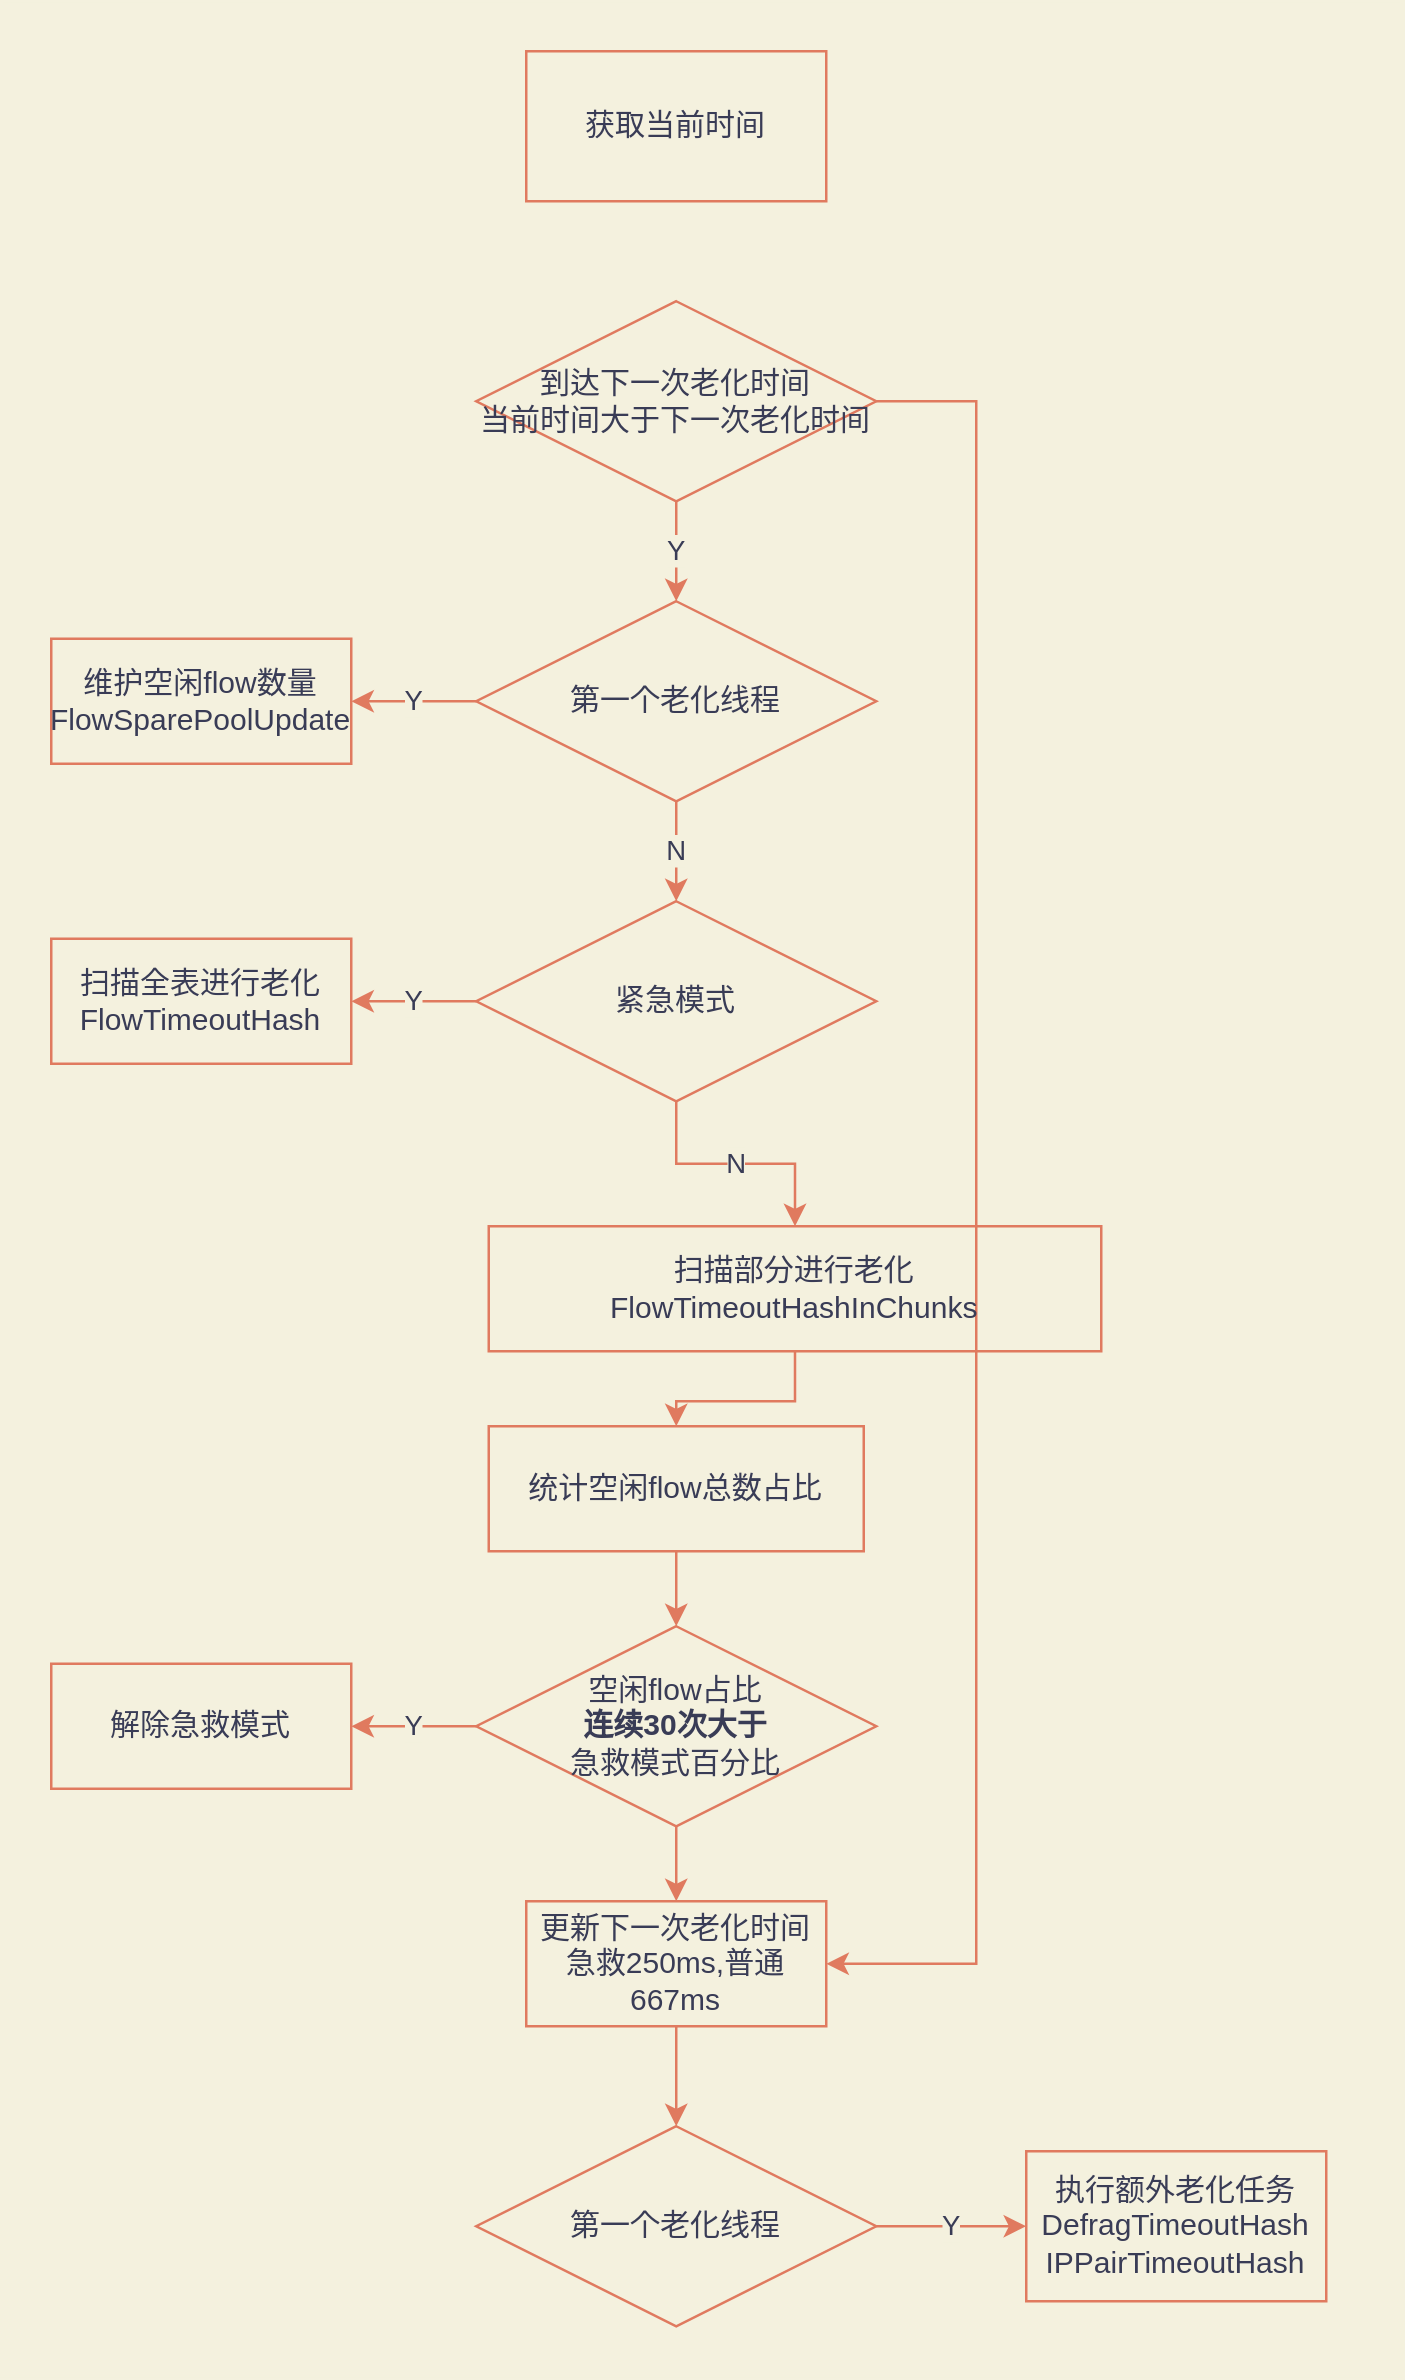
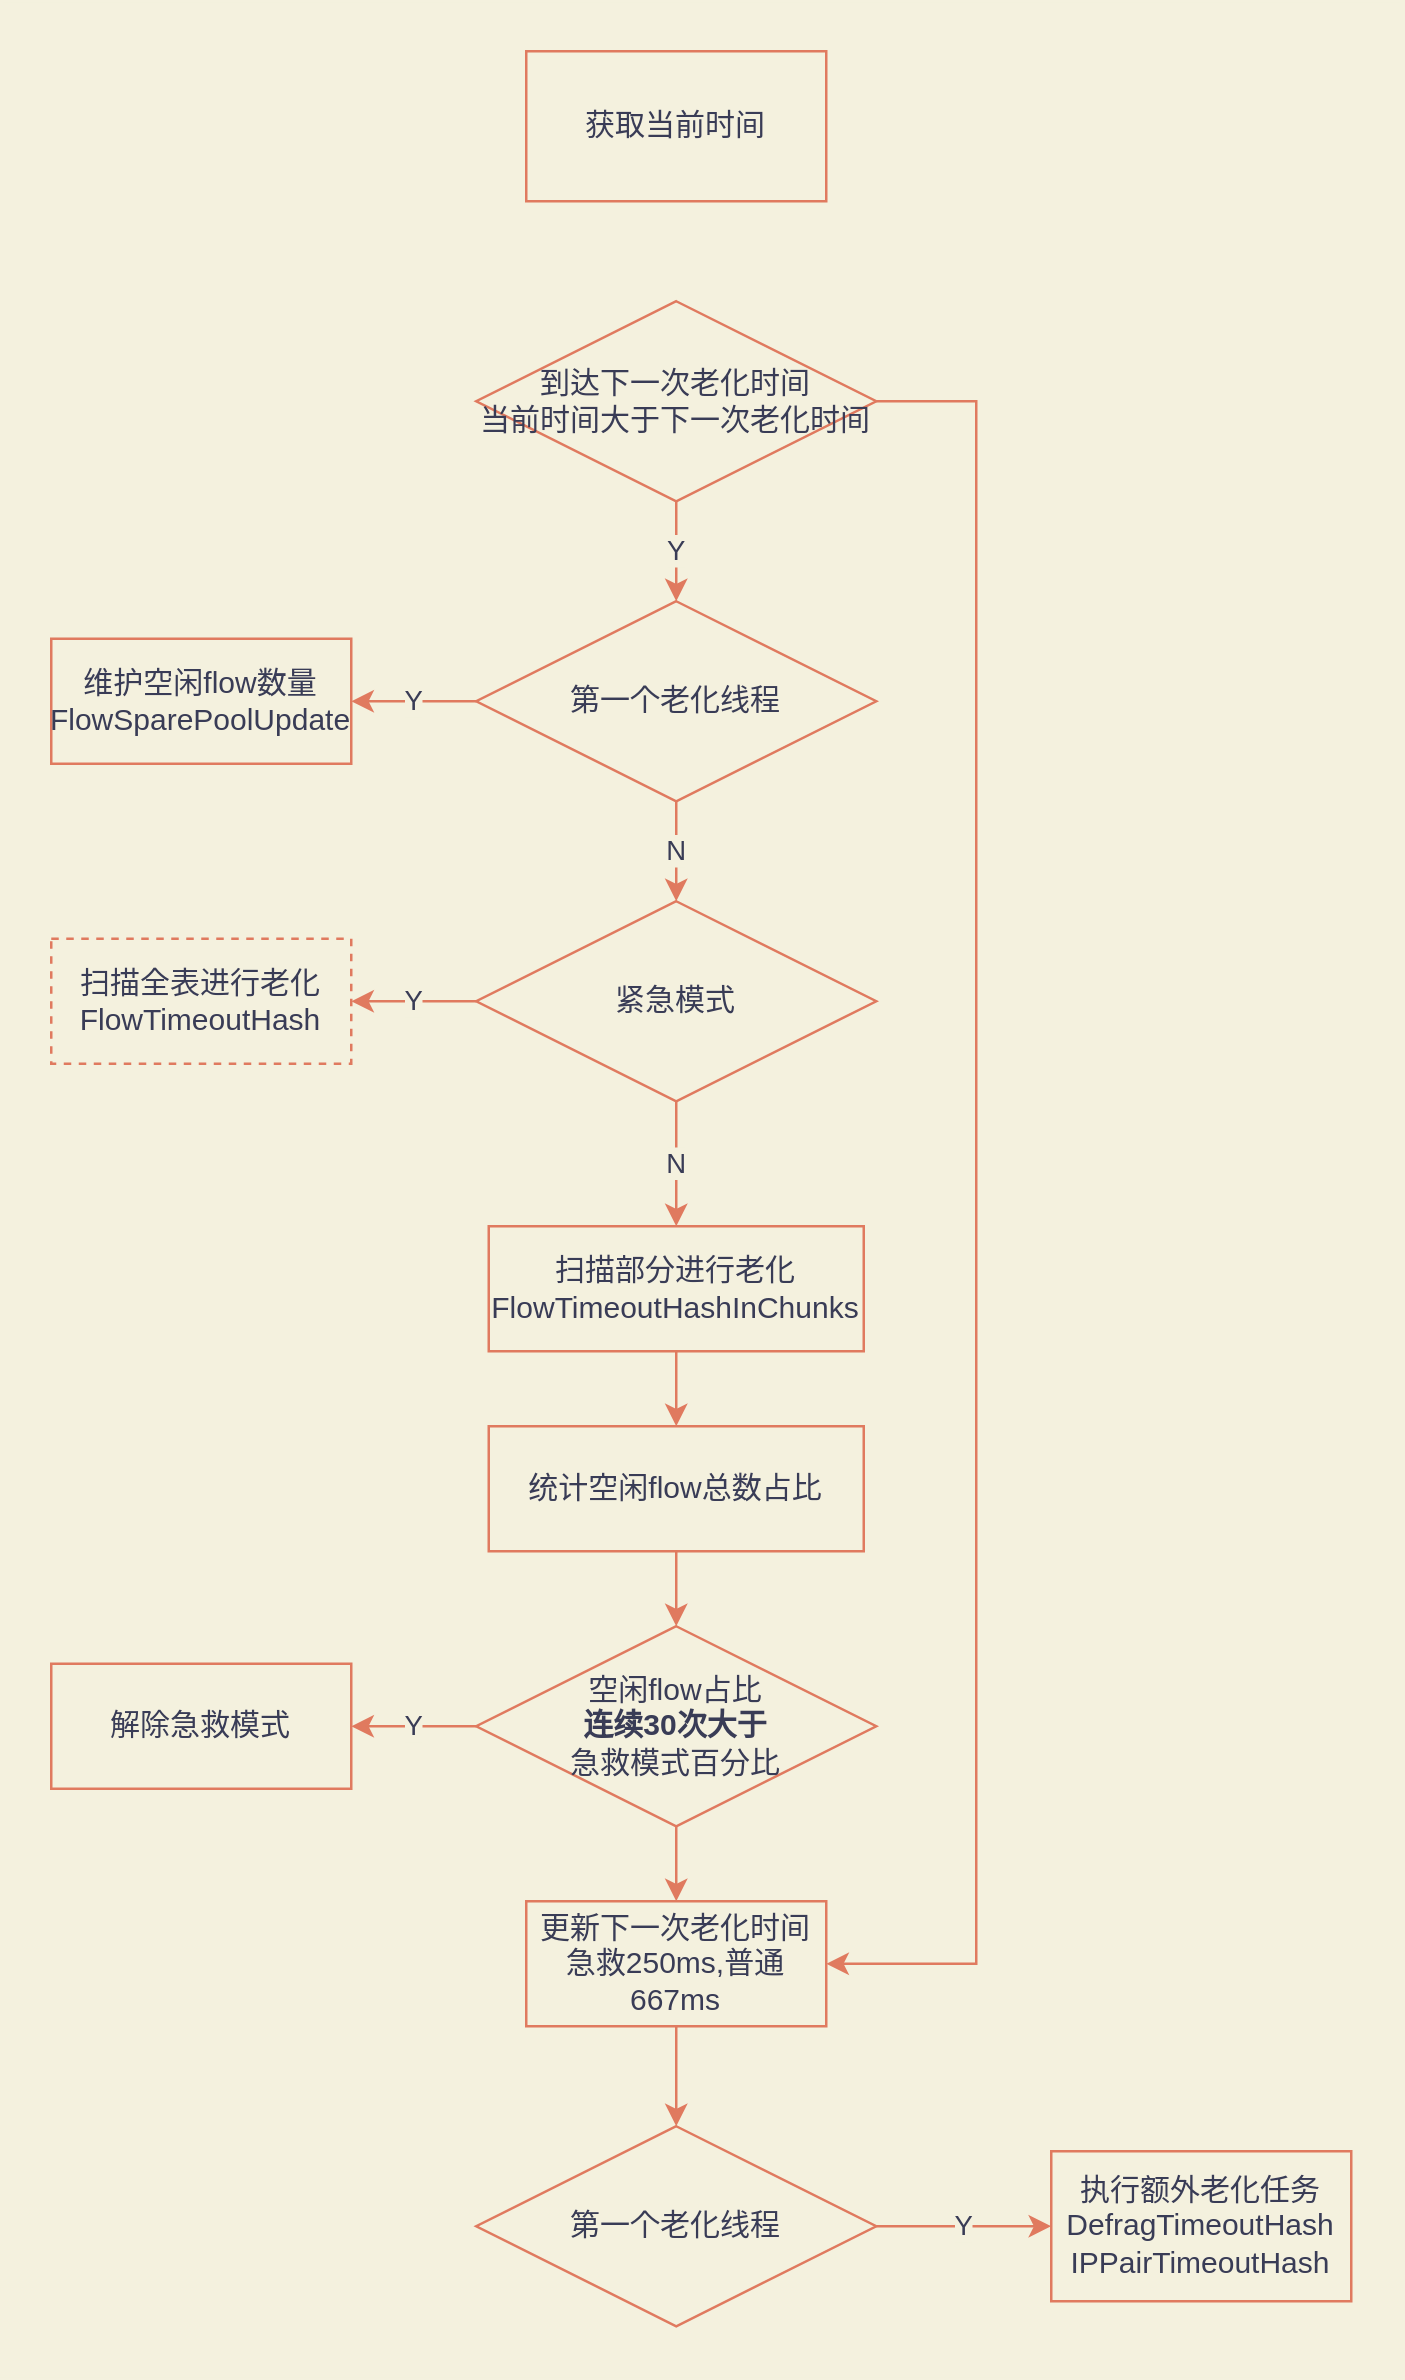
node "扫描全表进行老化 FlowTimeoutHash": style solid -> dashed
node "扫描部分进行老化 FlowTimeoutHashInChunks": size 613x125 -> 375x125
node "执行额外老化任务 DefragTimeoutHash IPPairTimeoutHash": moved (1176, 2226) -> (1201, 2226)
